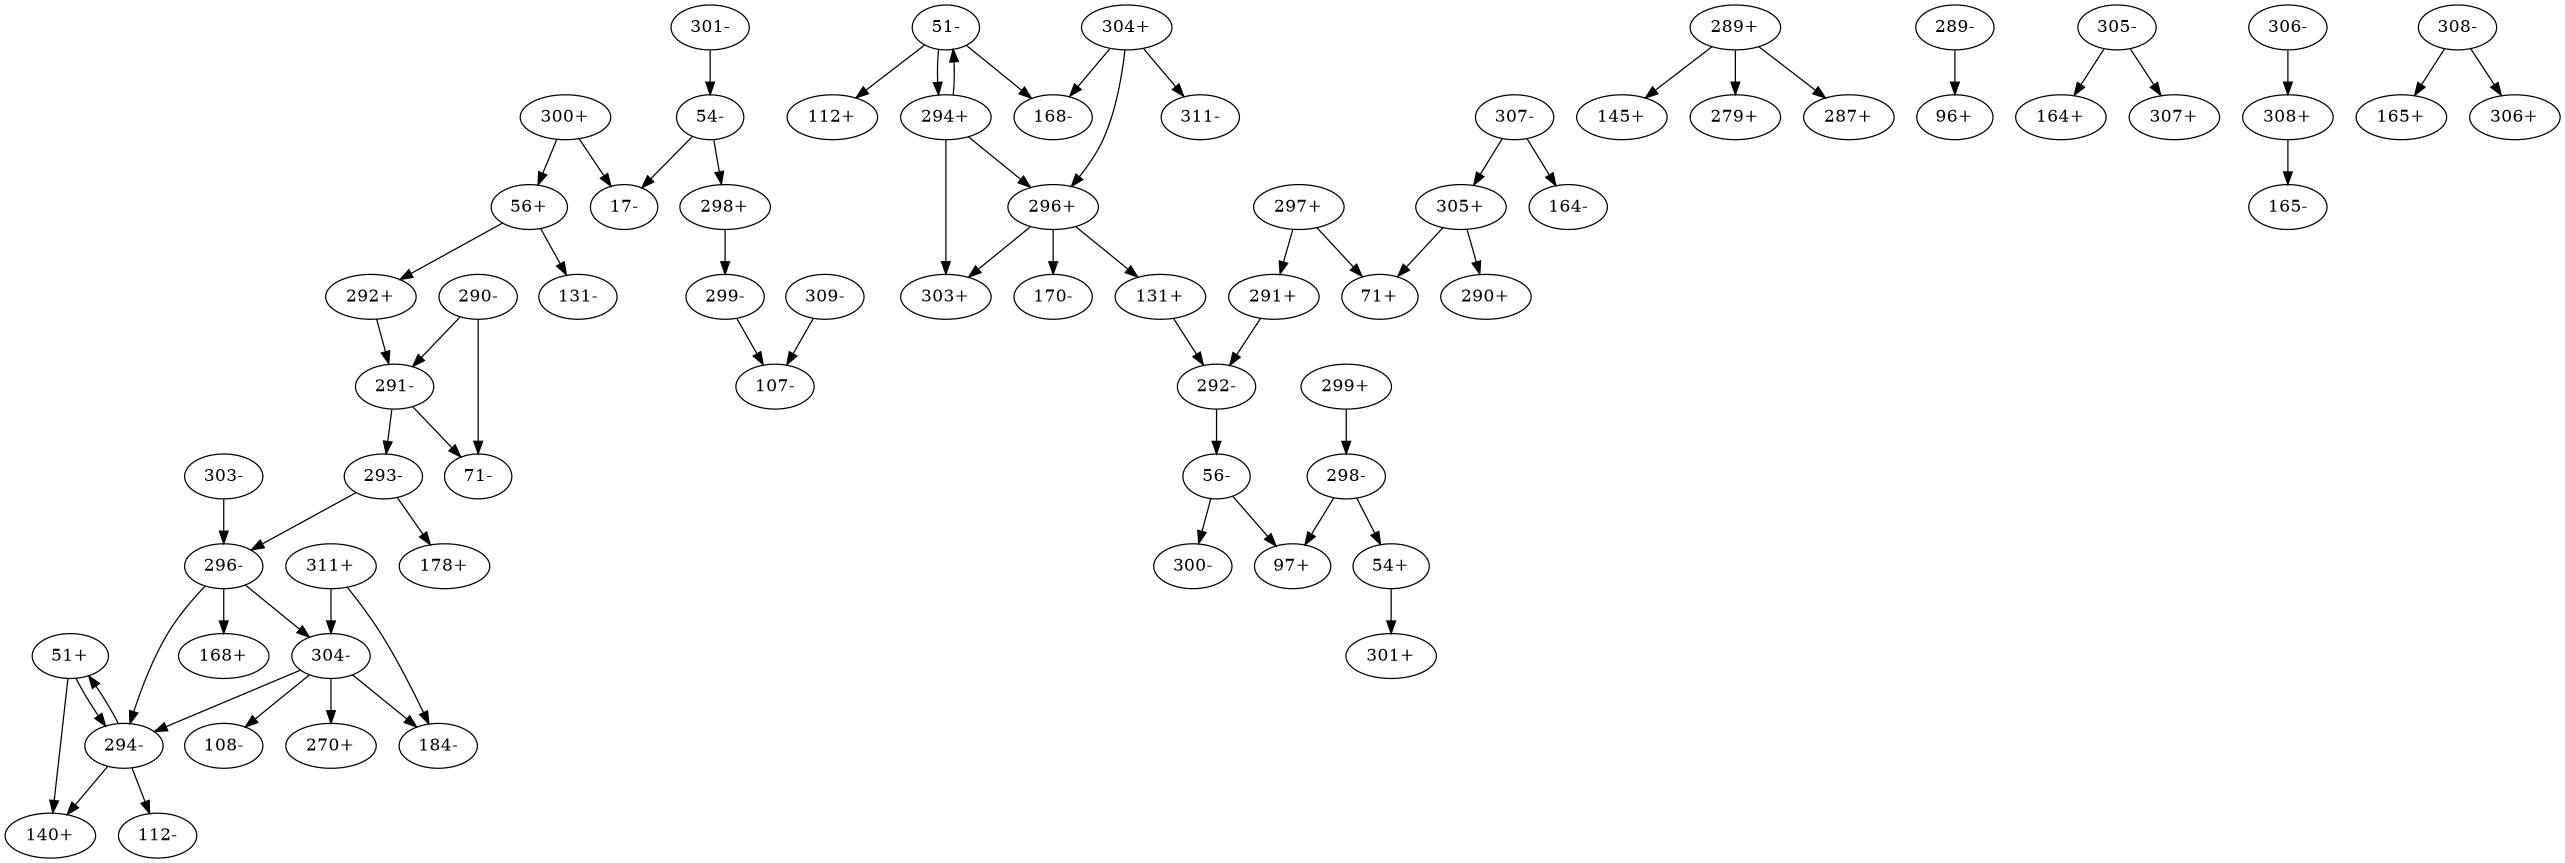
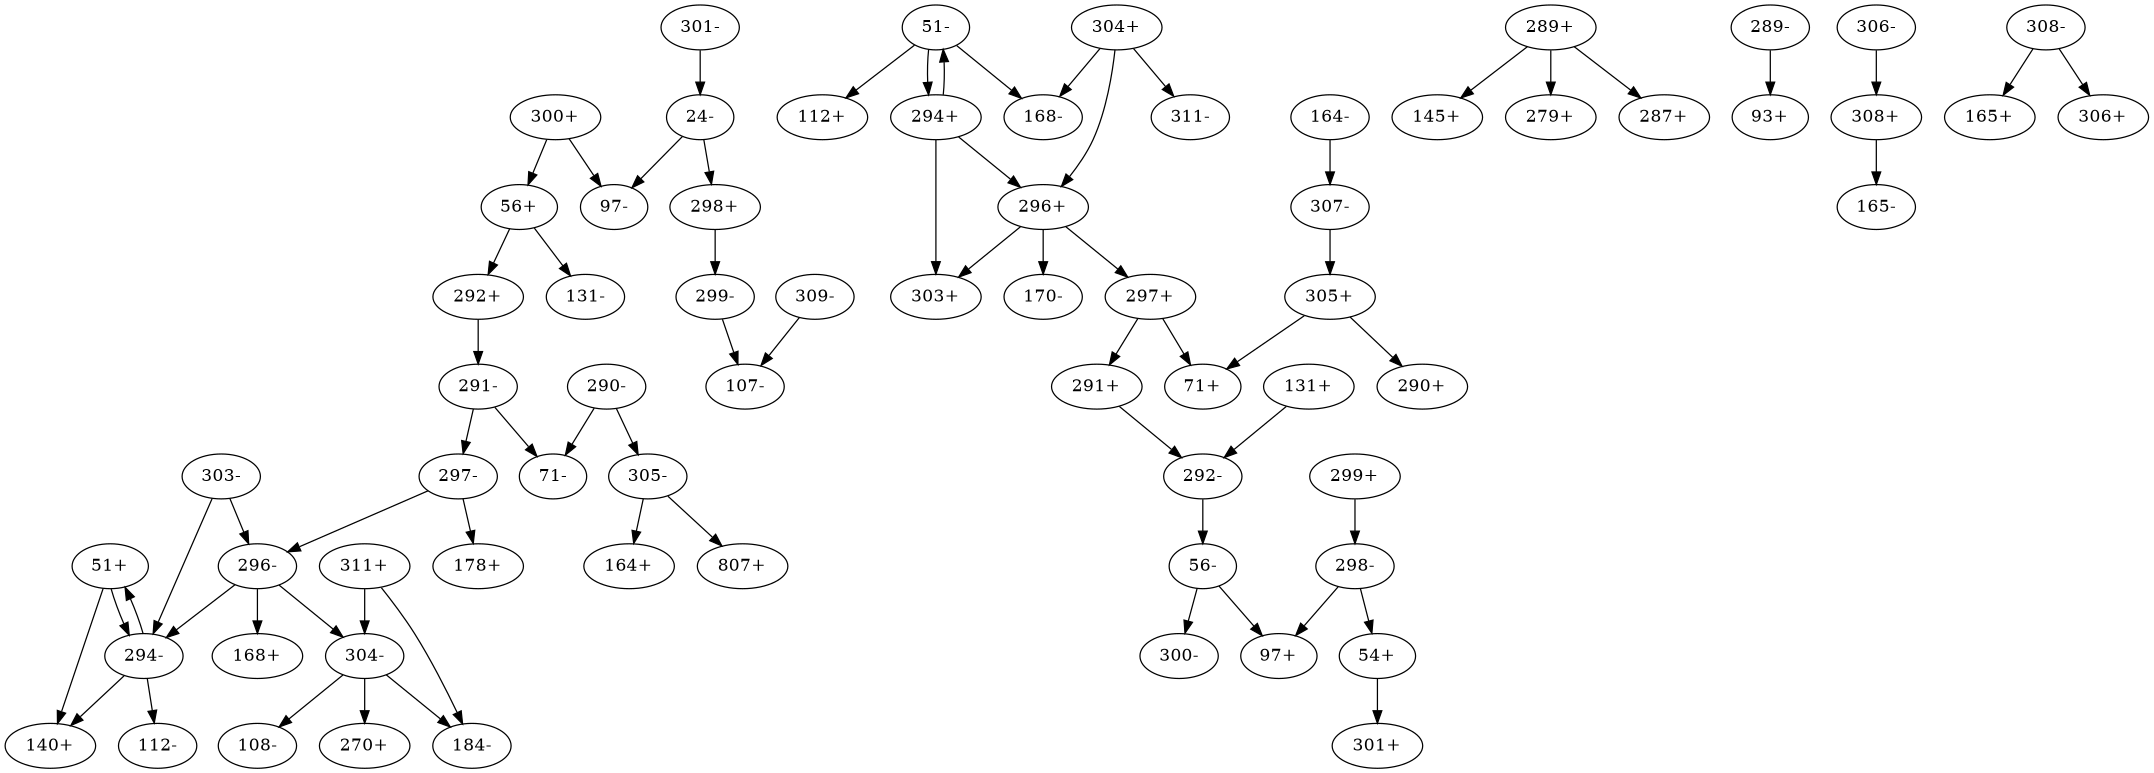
node "54-": label "54-" -> "24-"
node "96+": label "96+" -> "93+"
node "307+": label "307+" -> "807+"
edge "307-" -> "164-": reversed
node "17-": label "17-" -> "97-"
edge "296+" -> "131+": now "296+" -> "297+"
edge "290-" -> "291-": now "290-" -> "305-"
node "293-": label "293-" -> "297-"
edge "304-" -> "294-": now "303-" -> "294-"
